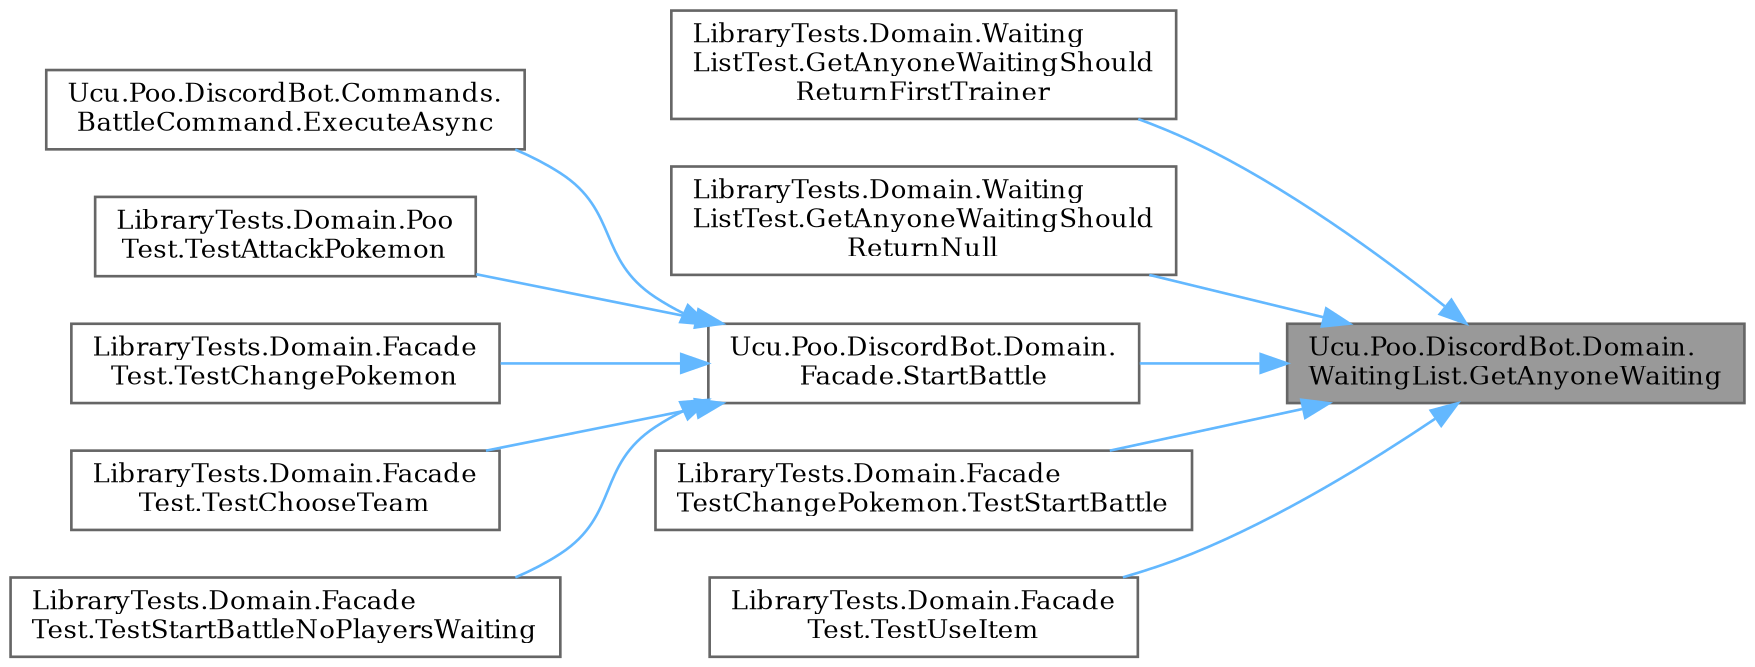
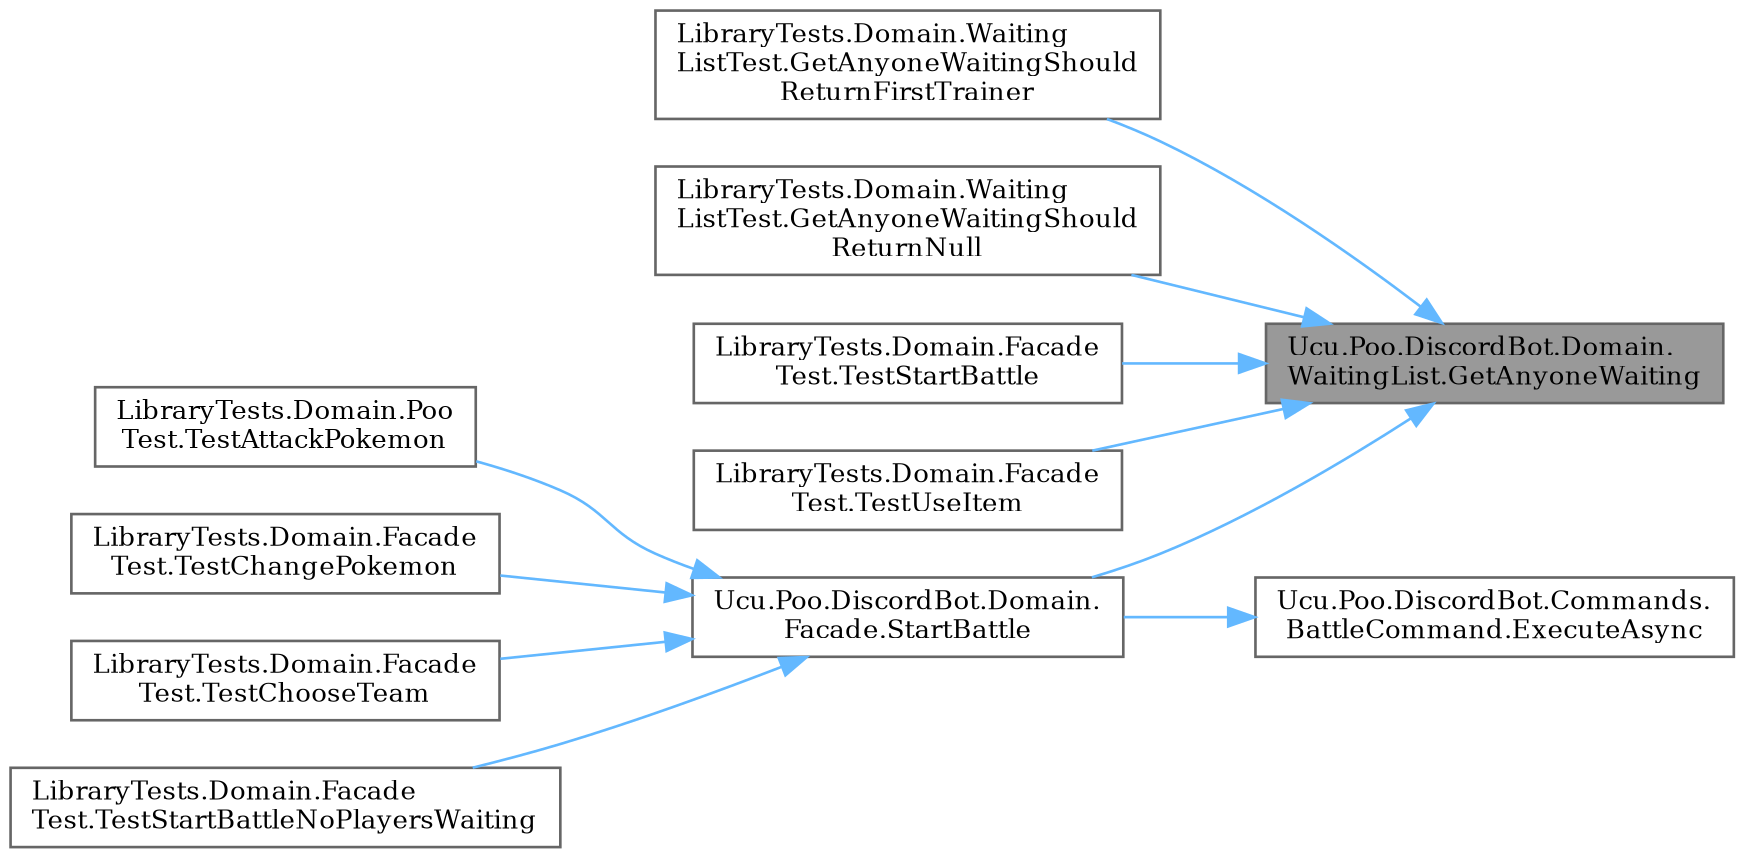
edge "Ucu.Poo.DiscordBot.Commands. BattleCommand.ExecuteAsync" -> "Ucu.Poo.DiscordBot.Domain. Facade.StartBattle": reversed
node "LibraryTests.Domain.Facade TestChangePokemon.TestStartBattle": label "LibraryTests.Domain.Facade TestChangePokemon.TestStartBattle" -> "LibraryTests.Domain.Facade Test.TestStartBattle"
